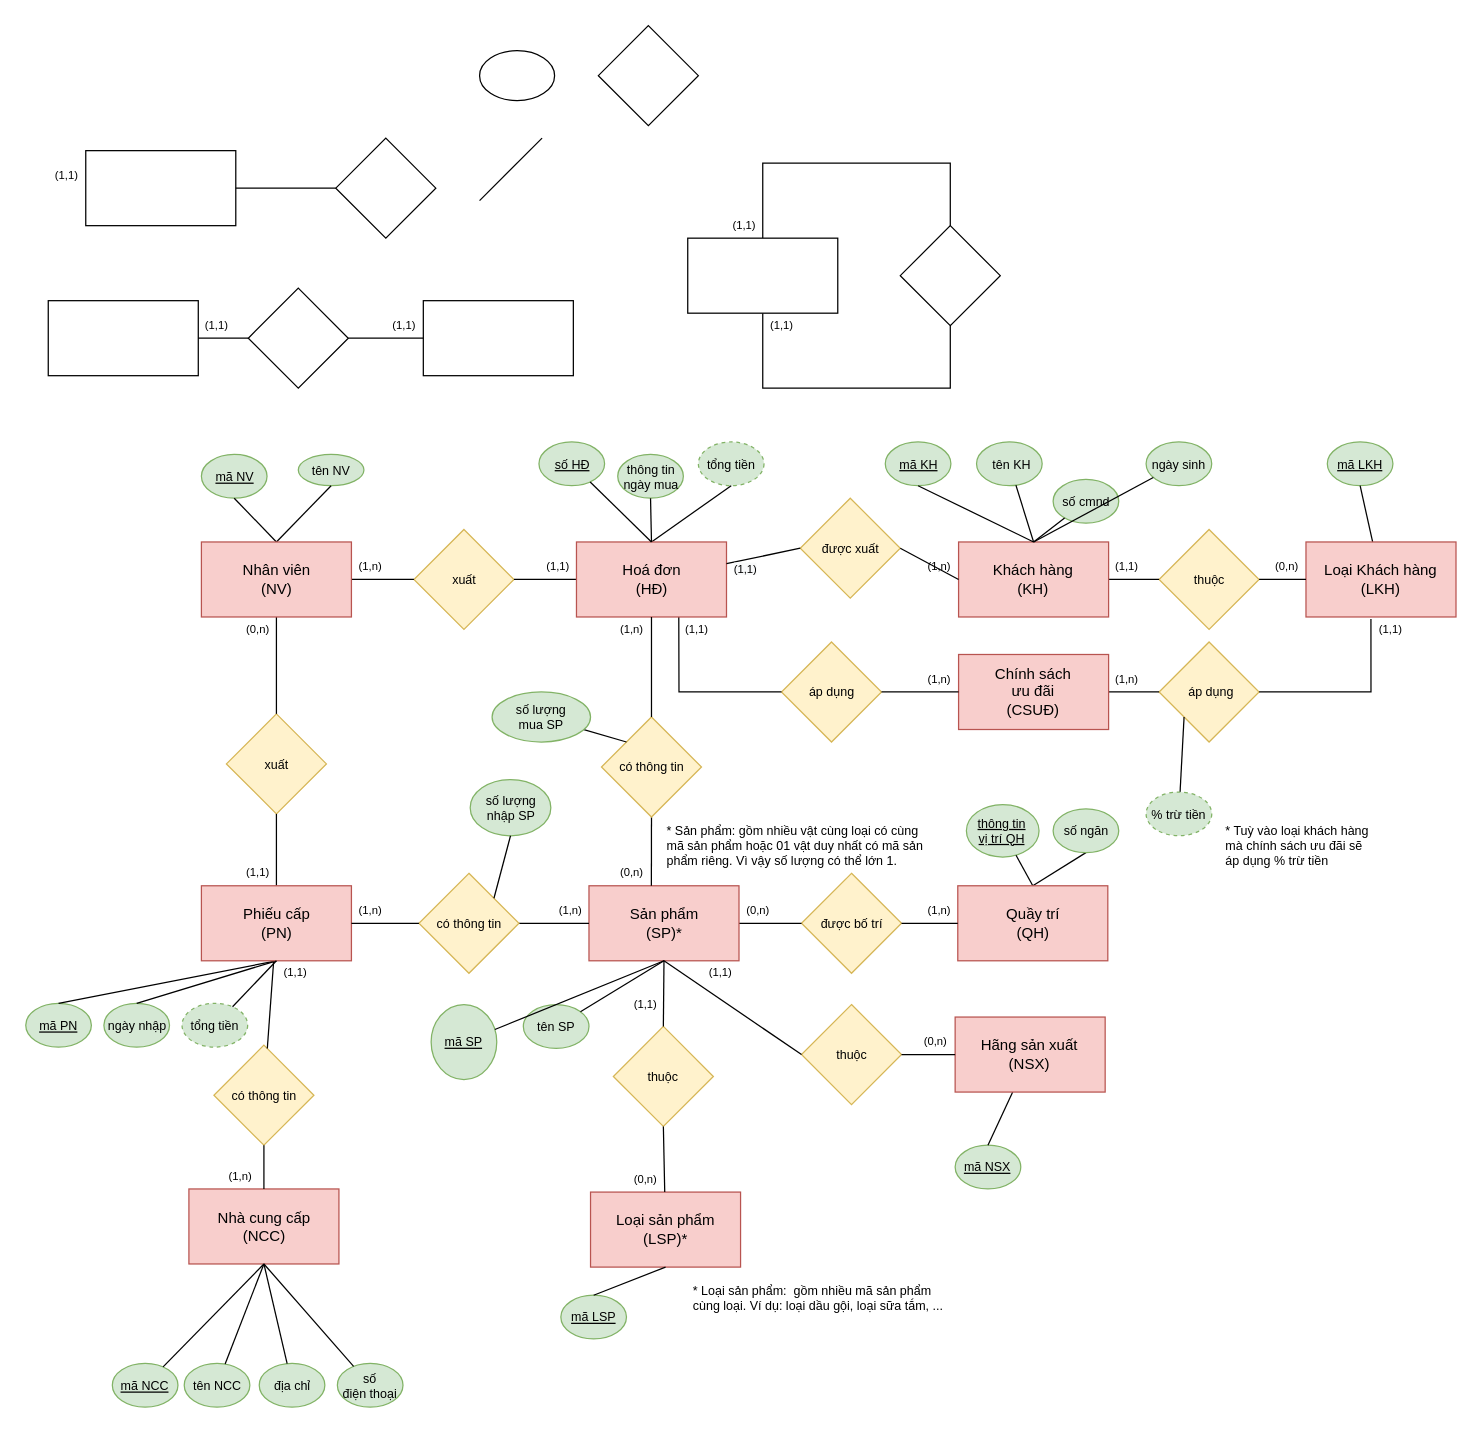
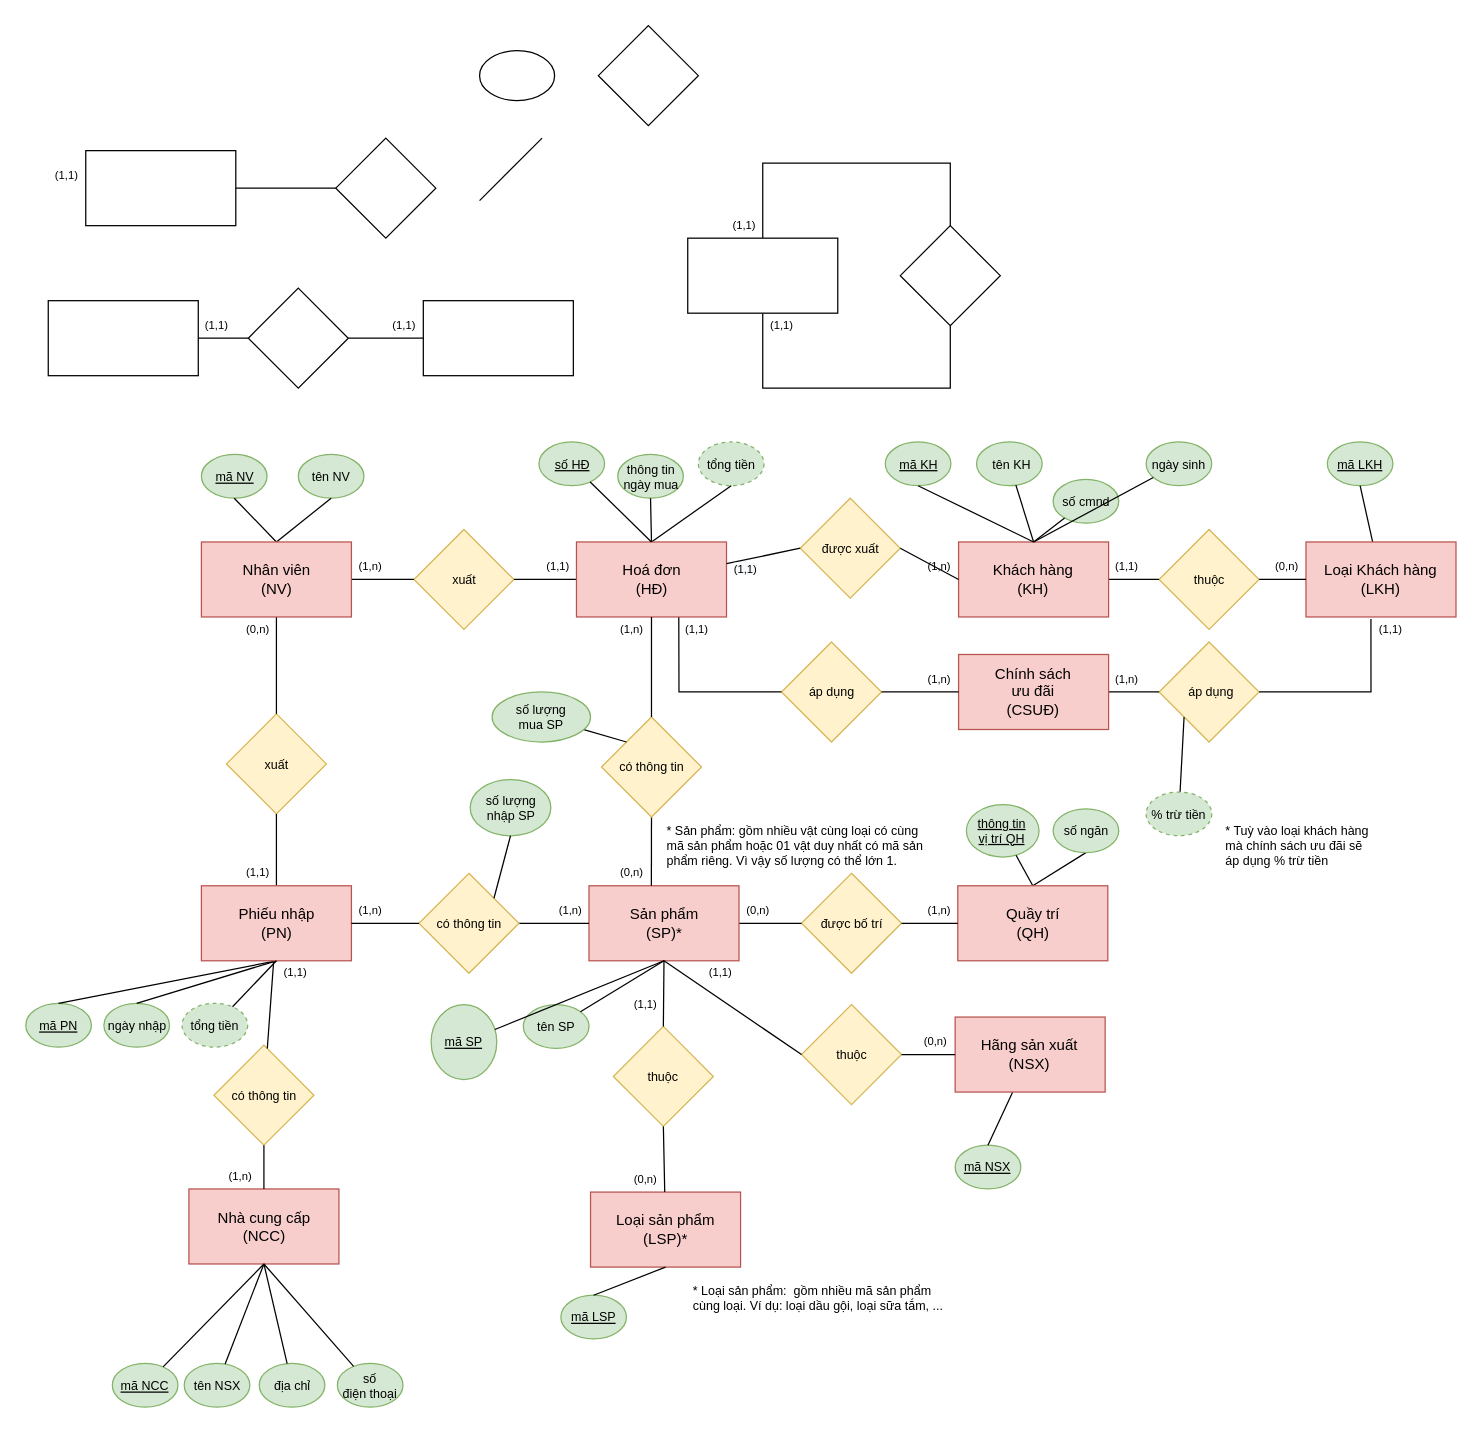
node "tên NV": size 66x31 -> 66x44
node "Phiếu cấp (PN)": label "Phiếu cấp (PN)" -> "Phiếu nhập (PN)"
node "tên NCC": label "tên NCC" -> "tên NSX"
